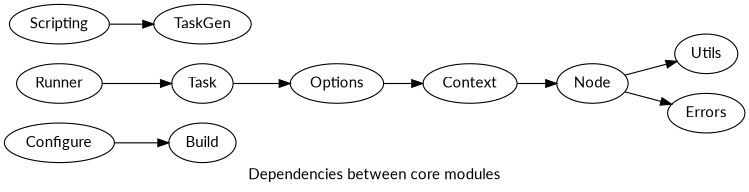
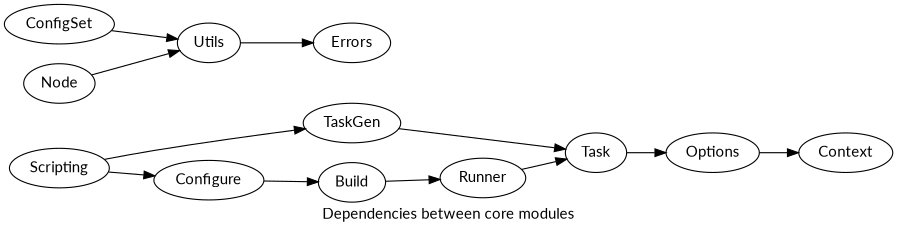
node "ConfigSet": added
edge "Context" -> "Node": removed
edge "Node" -> "Errors": now "Utils" -> "Errors"
edge "TaskGen" -> "Task": added
edge "Scripting" -> "Configure": added
edge "Build" -> "Runner": added
